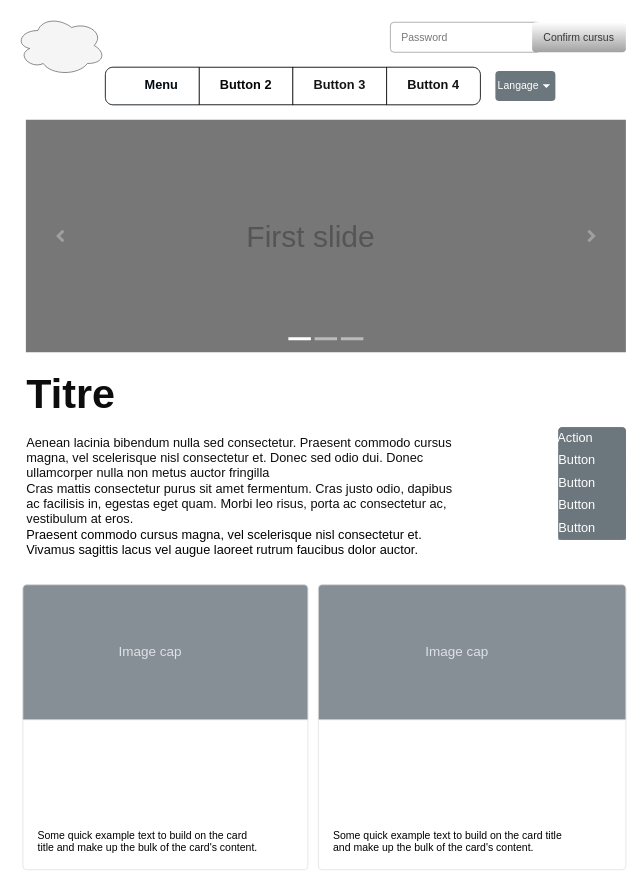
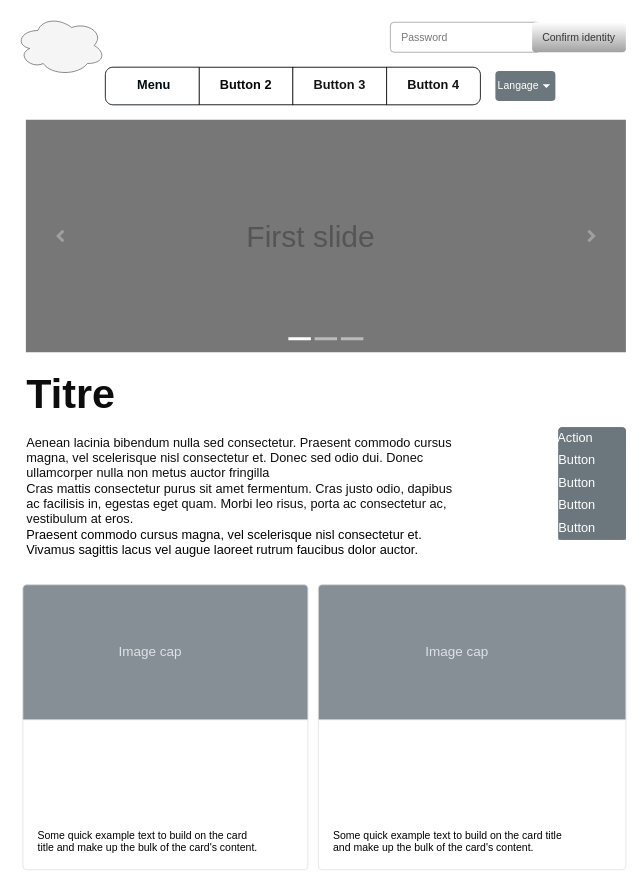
node "Confirm cursus": label "Confirm cursus" -> "Confirm identity"
node "Menu": moved (162, 86) -> (154, 86)
